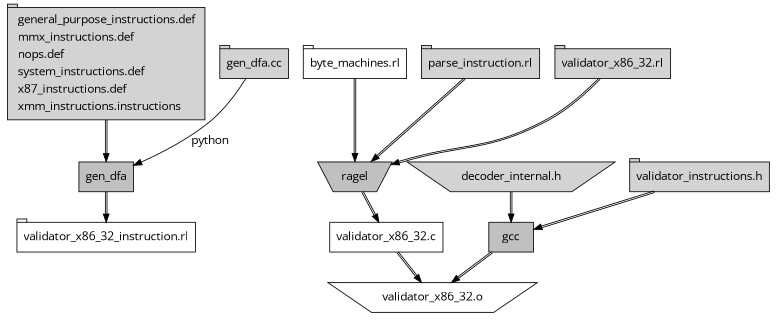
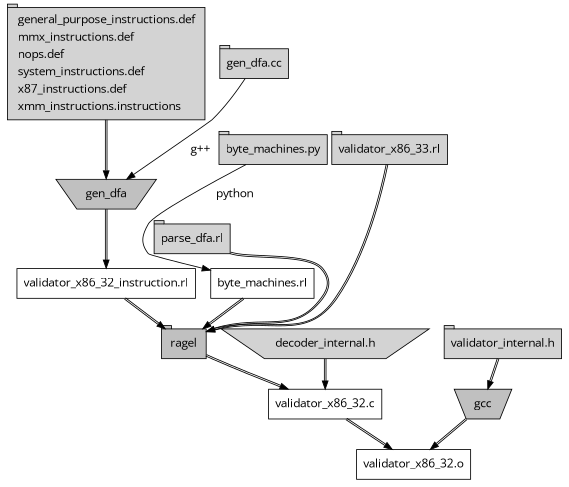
node "byte_machines.rl": shape tab -> box
node "parse_instruction.rl": label "parse_instruction.rl" -> "parse_dfa.rl"
node "validator_x86_32.rl": label "validator_x86_32.rl" -> "validator_x86_33.rl"
edge "gen_dfa.cc" -> "gen_dfa": label "python" -> "g++"
node "byte_machines.py": added
node "gen_dfa": shape box -> invtrapezium
node "ragel": shape invtrapezium -> tab
node "validator_instructions.h": label "validator_instructions.h" -> "validator_internal.h"
edge "decoder_internal.h" -> "gcc": now "decoder_internal.h" -> "validator_x86_32.c"
node "validator_x86_32_instruction.rl": shape tab -> box
node "gcc": shape box -> invtrapezium
node "validator_x86_32.o": shape invtrapezium -> box
edge "validator_x86_32_instruction.rl" -> "ragel": added
